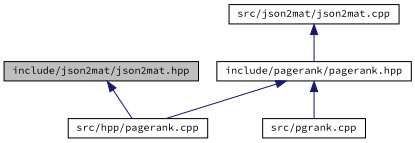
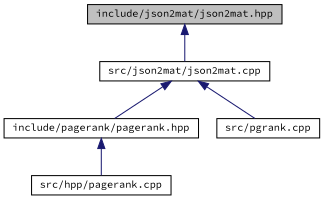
edge "src/hpp/pagerank.cpp" -> "include/json2mat/json2mat.hpp": now "src/json2mat/json2mat.cpp" -> "include/json2mat/json2mat.hpp"
edge "src/pgrank.cpp" -> "include/pagerank/pagerank.hpp": now "src/pgrank.cpp" -> "src/json2mat/json2mat.cpp"
